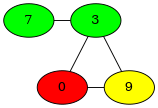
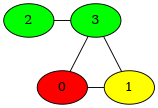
node "7": label "7" -> "2"
node "9": label "9" -> "1"
